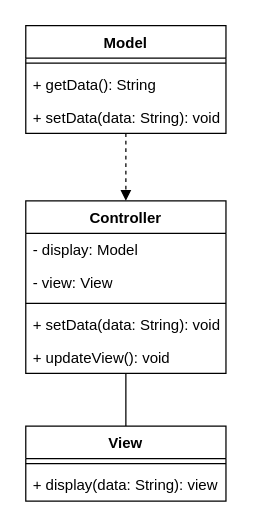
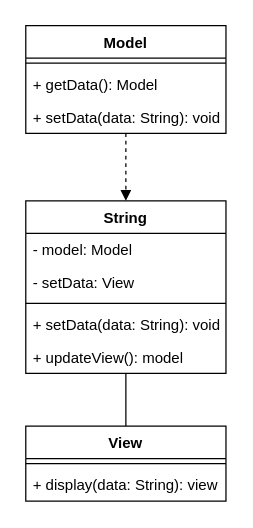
node "+ getData(): String": label "+ getData(): String" -> "+ getData(): Model"
node "Controller": label "Controller" -> "String"
node "- display: Model": label "- display: Model" -> "- model: Model"
node "- view: View": label "- view: View" -> "- setData: View"
node "+ updateView(): void": label "+ updateView(): void" -> "+ updateView(): model"
